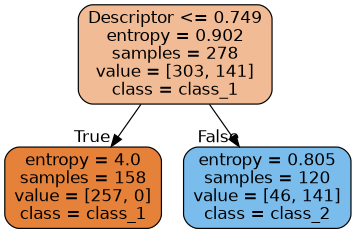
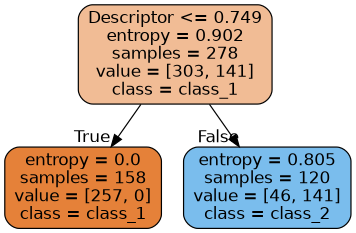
node "entropy = 4.0 samples = 158 value = [257, 0] class = class_1": label "entropy = 4.0 samples = 158 value = [257, 0] class = class_1" -> "entropy = 0.0 samples = 158 value = [257, 0] class = class_1"
